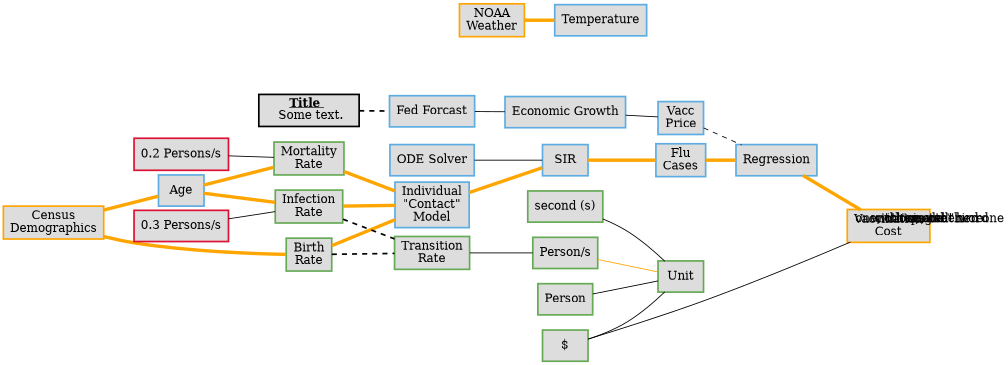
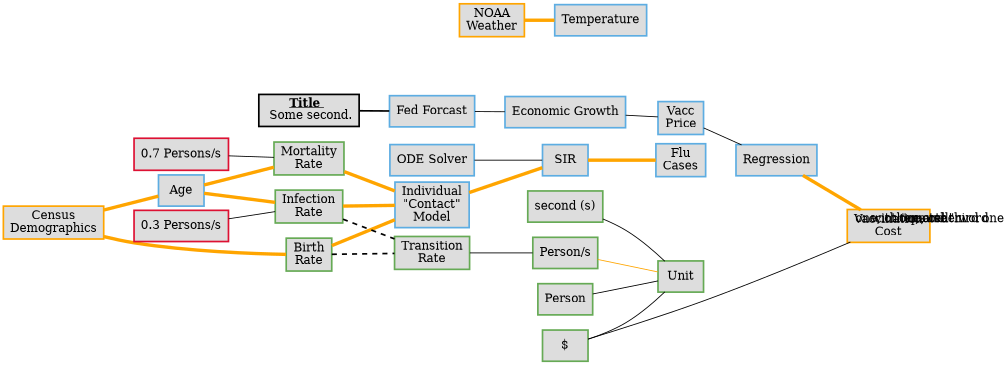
edge "Title" -- "Fed Forcast": style dashed -> solid
node "Title": text "Some text." -> "Some second."
edge "Vacc Price" -- "Regression": style dashed -> missing
node "0.2 Persons/s": label "0.2 Persons/s" -> "0.7 Persons/s"
edge "Flu Cases" -- "Regression": removed
